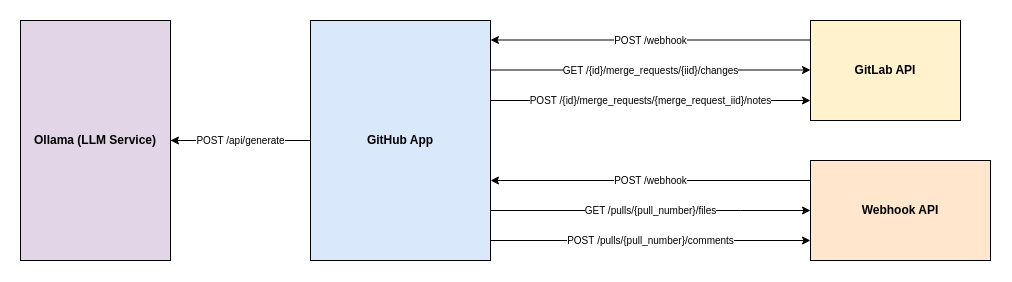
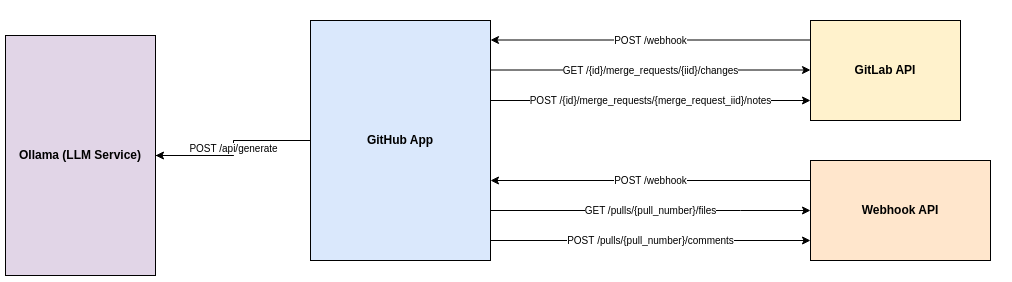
node "Ollama (LLM Service)": moved (96, 141) -> (81, 156)
